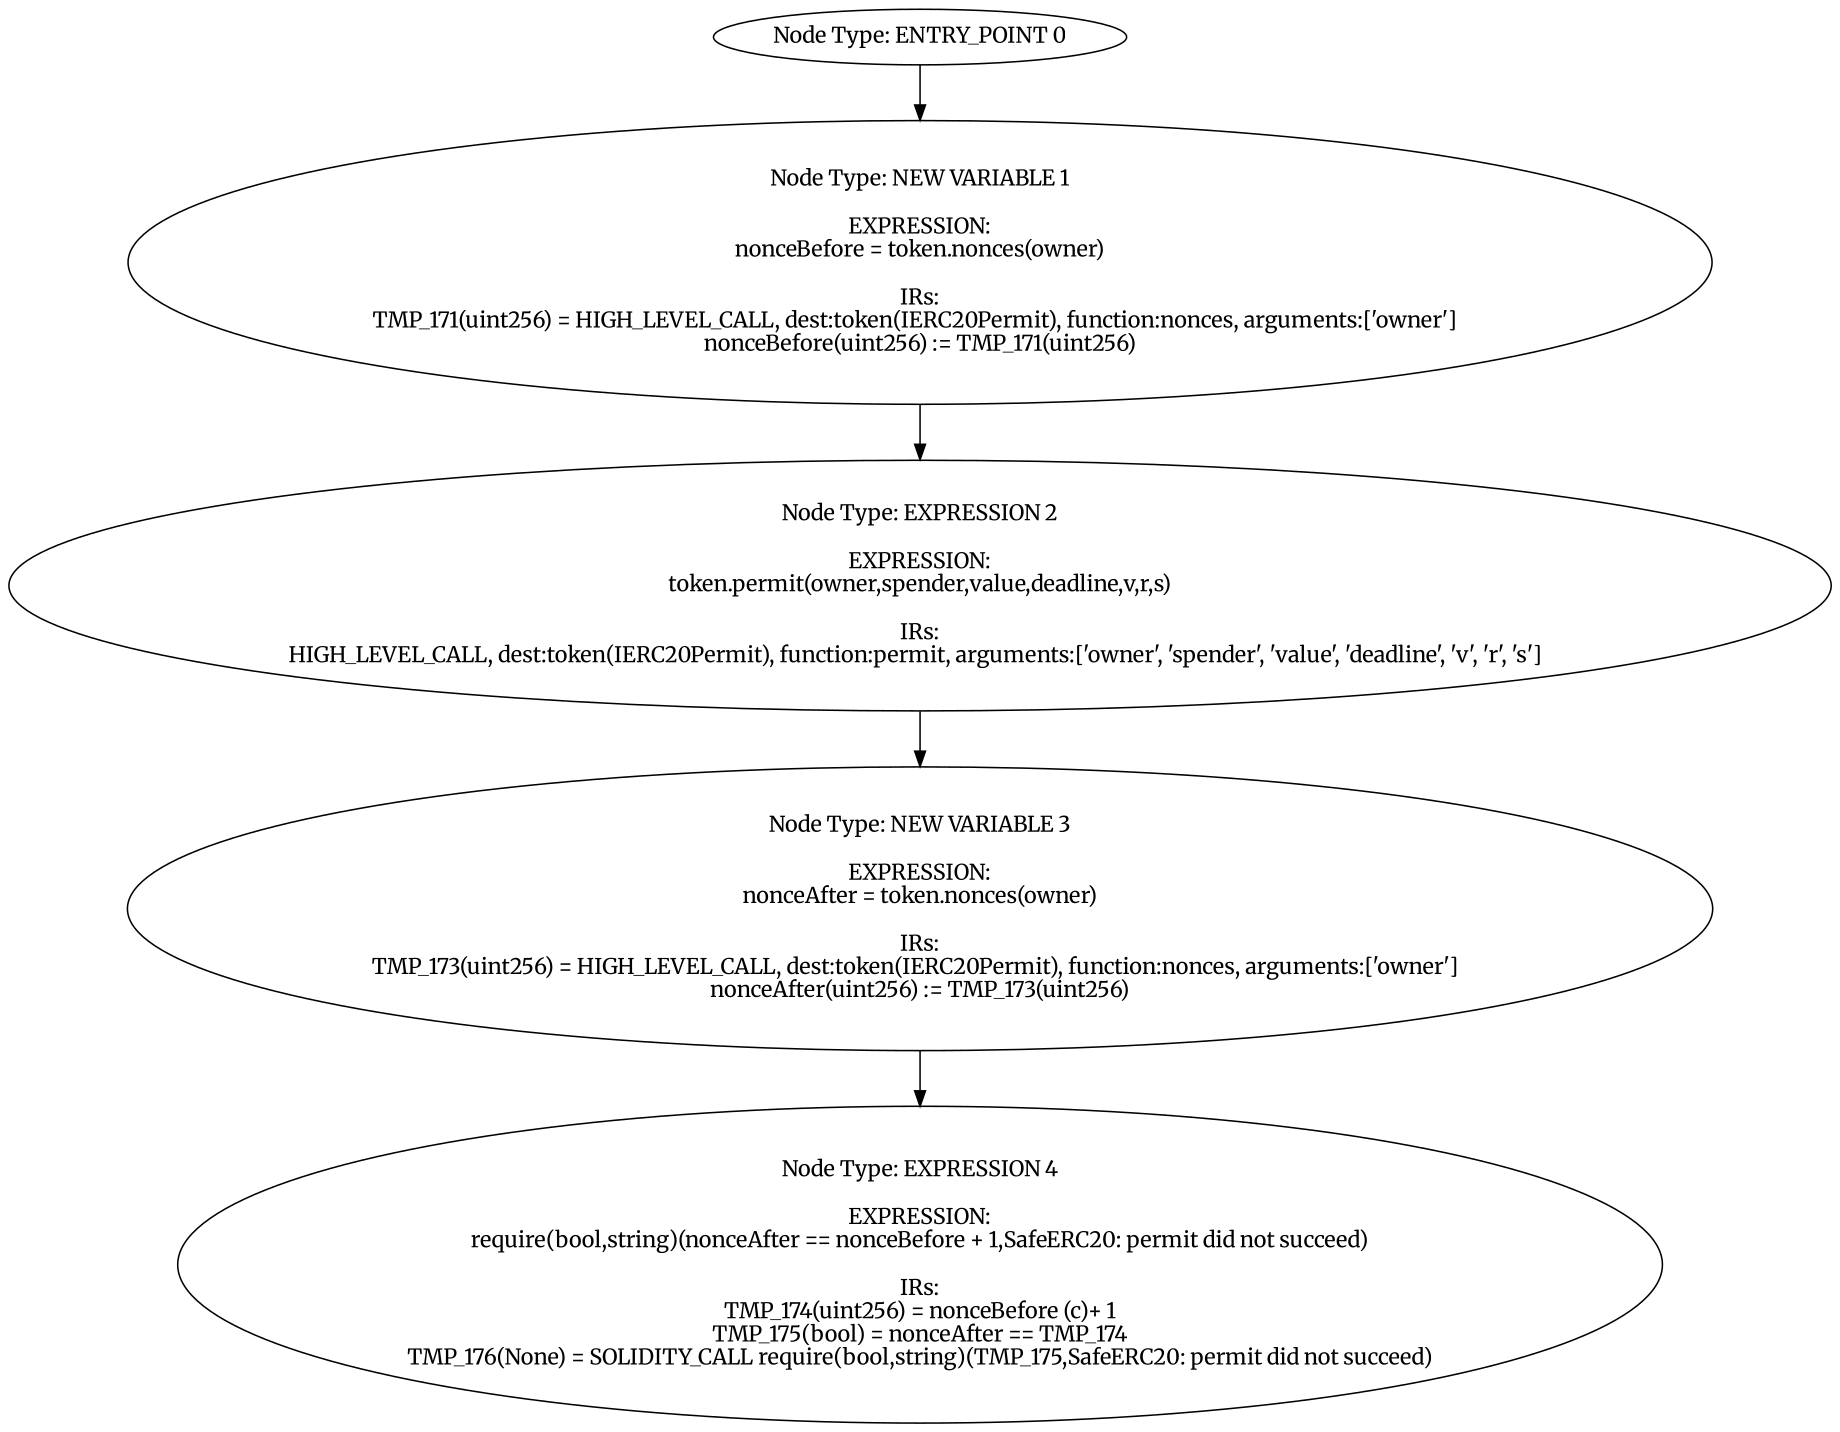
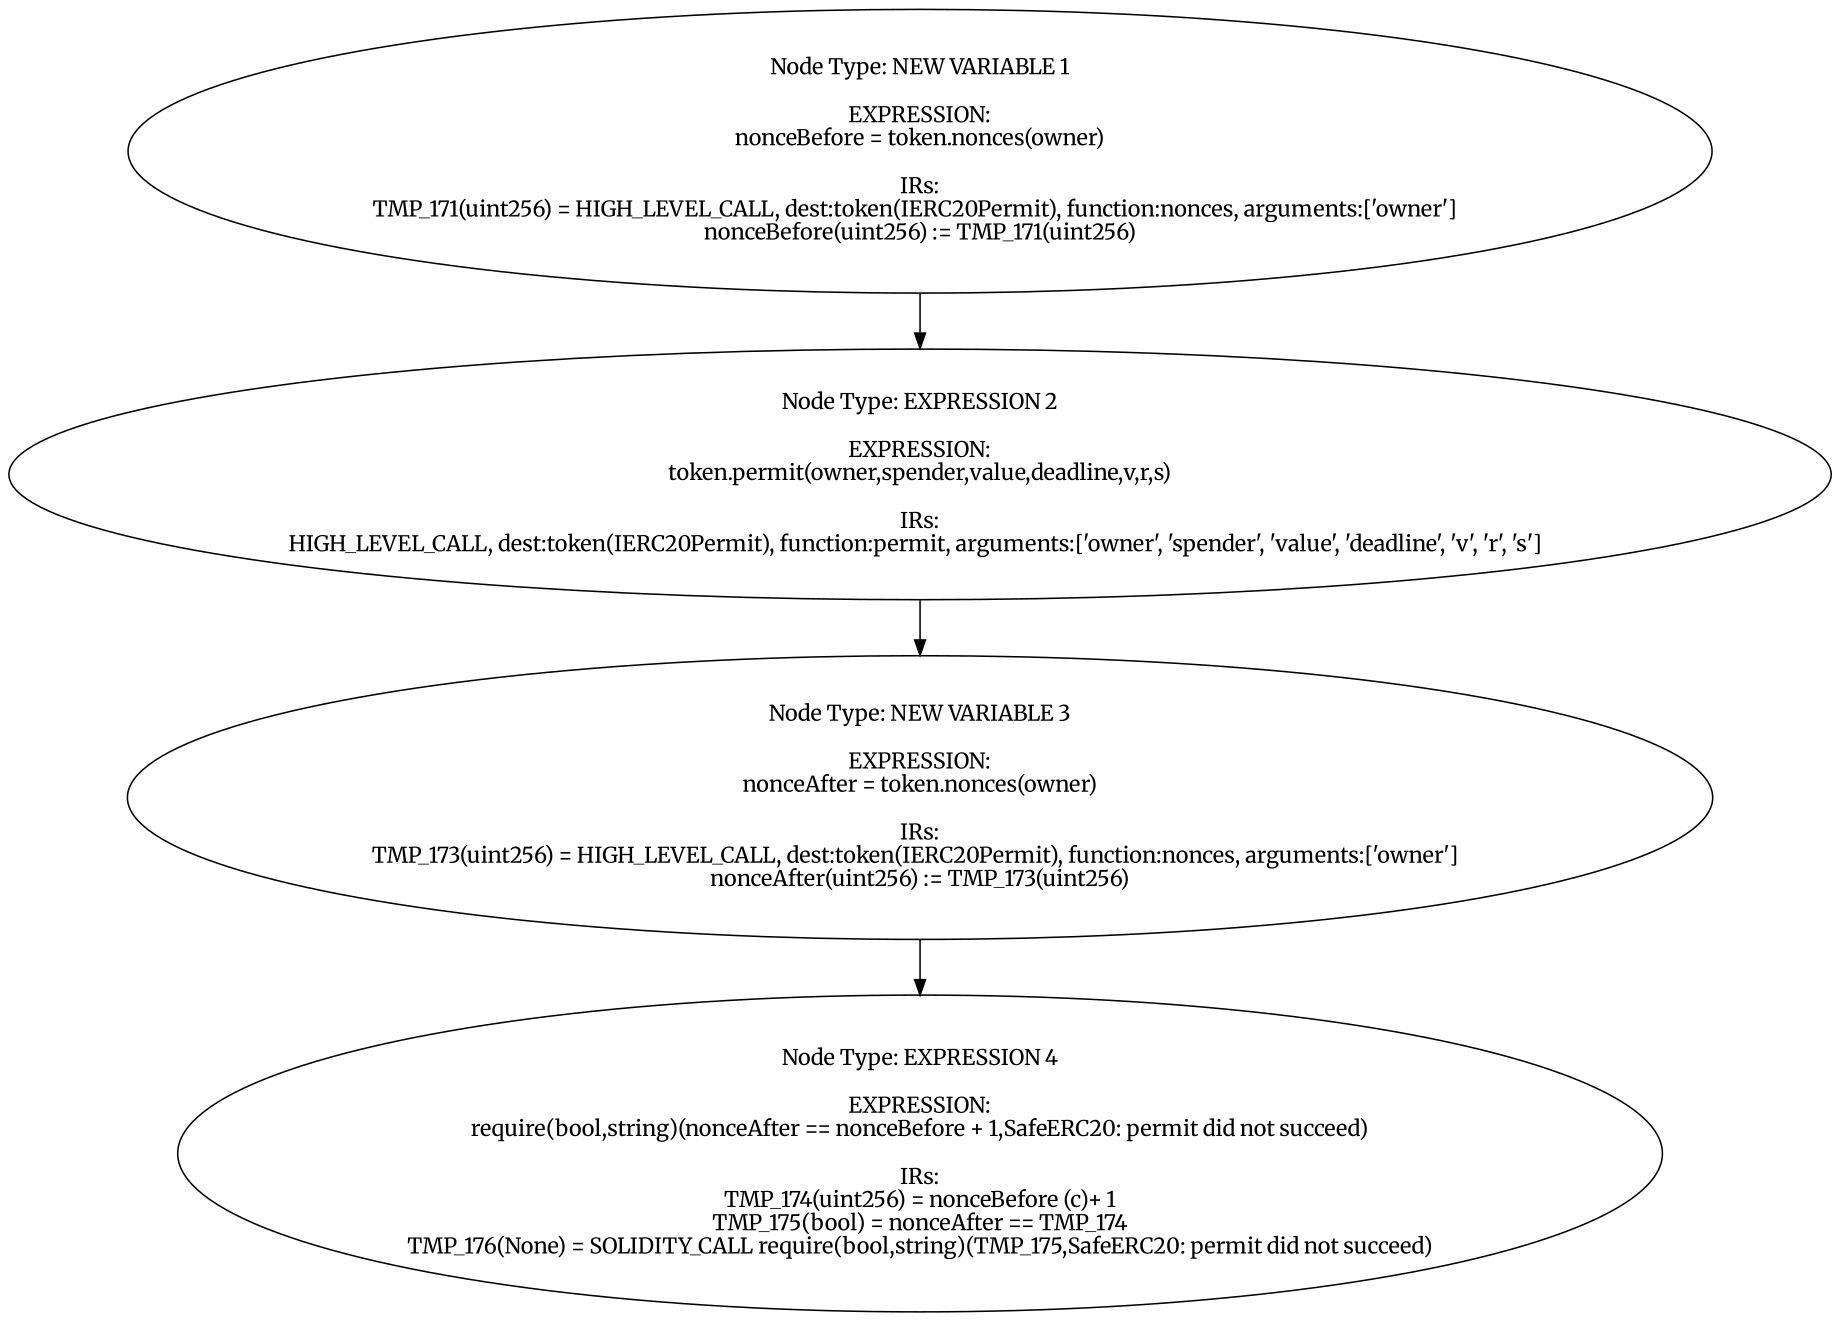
node "Node Type: ENTRY_POINT 0": removed
